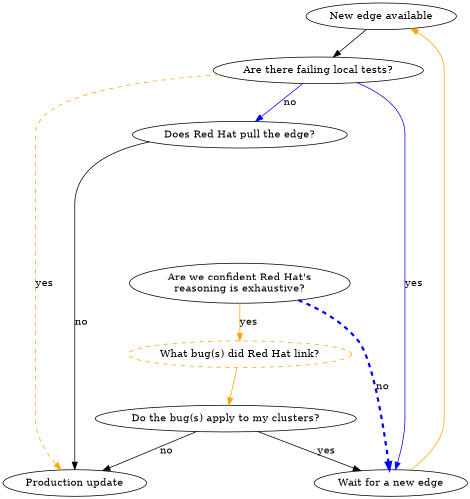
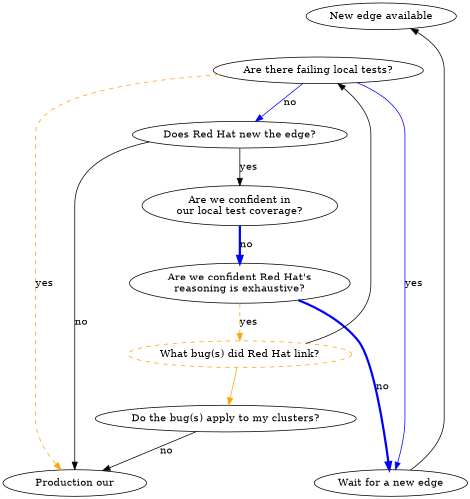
edge "New edge available" -> "Are there failing local tests?": now "What bug(s) did Red Hat link?" -> "Are there failing local tests?"
node "Does Red Hat pull the edge?": label "Does Red Hat pull the edge?" -> "Does Red Hat new the edge?"
node "Are we confident in our local test coverage?": added
edge "Wait for a new edge" -> "New edge available": color orange -> black
edge "Are we confident Red Hat's reasoning is exhaustive?" -> "What bug(s) did Red Hat link?": style solid -> dashed
edge "Are we confident Red Hat's reasoning is exhaustive?" -> "Wait for a new edge": style dashed -> solid
edge "Do the bug(s) apply to my clusters?" -> "Wait for a new edge": removed, label "yes"
node "Production update": label "Production update" -> "Production our"
